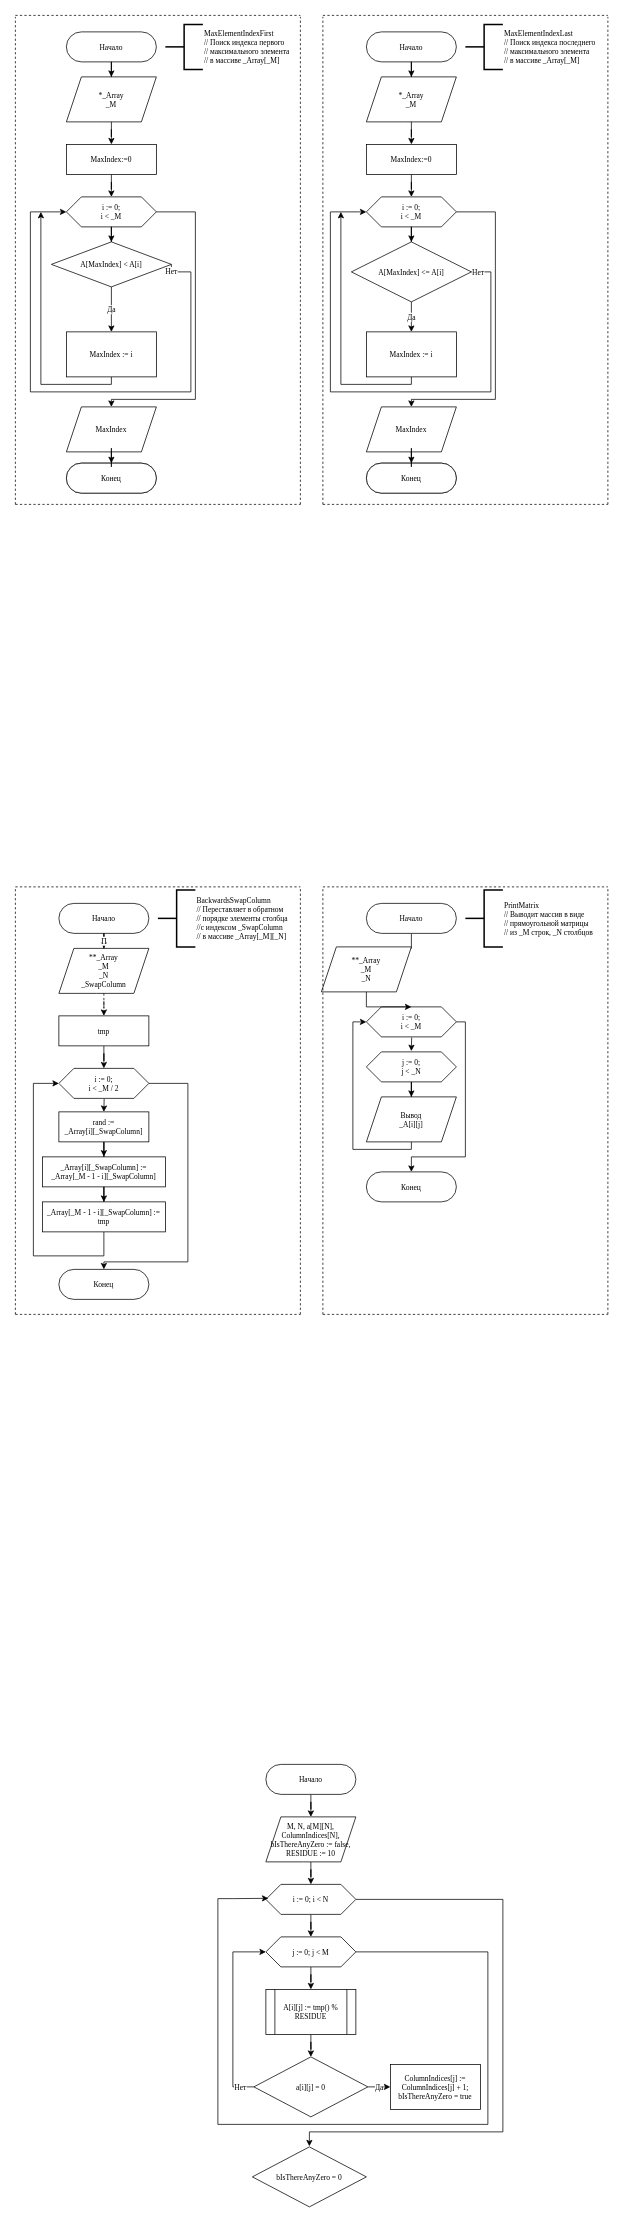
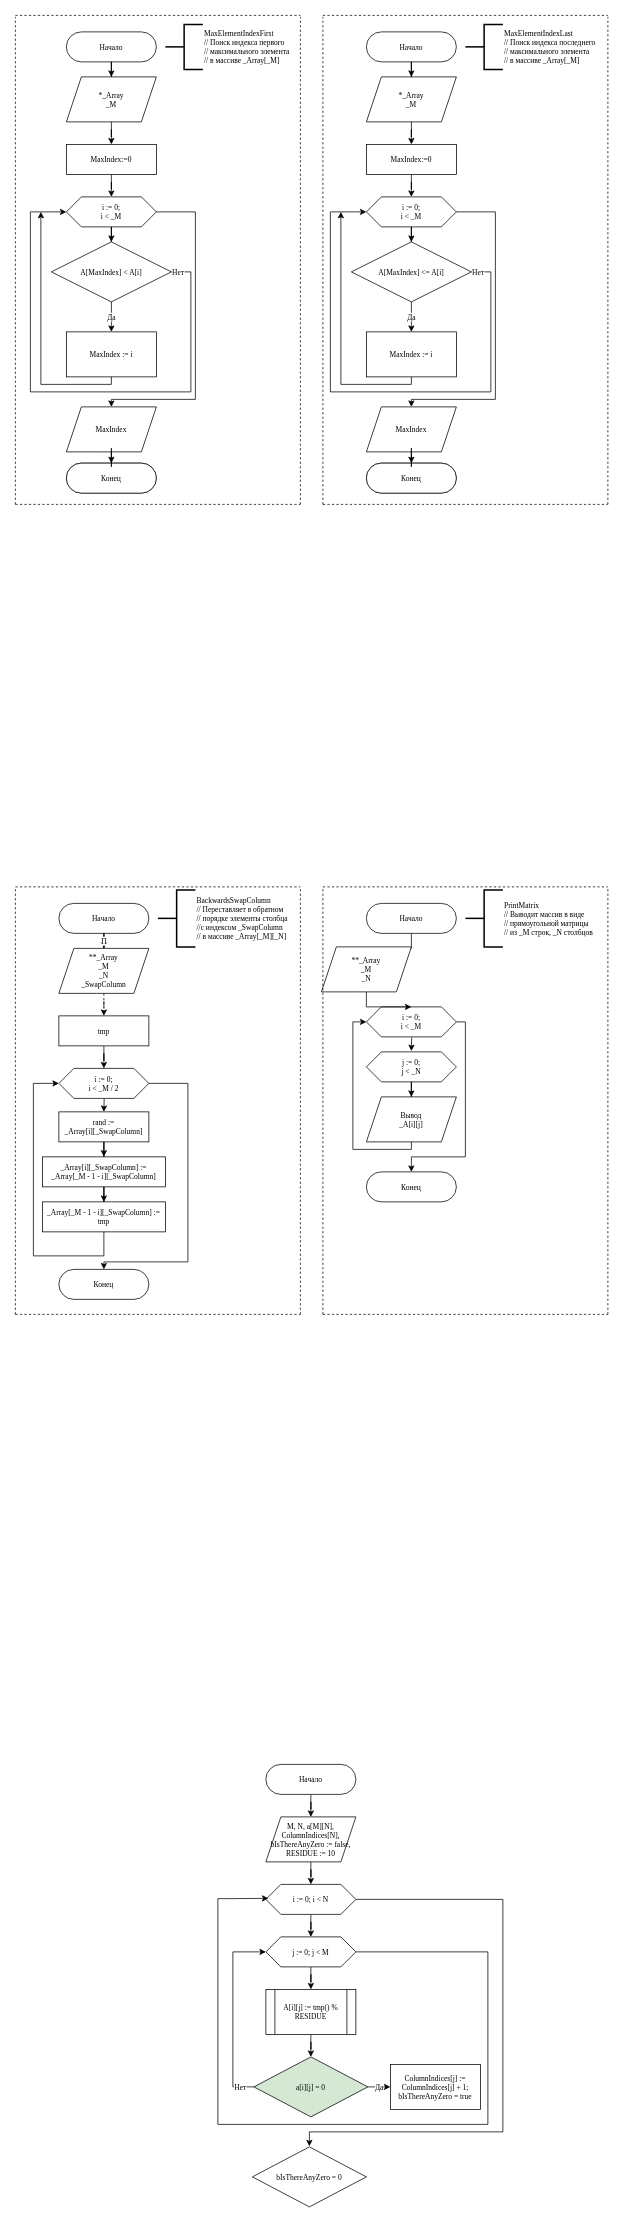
node "A[MaxIndex] < A[i]": size 120x45 -> 120x60
node "a[i][j] = 0": fillcolor #ffffff -> #d5e8d4
